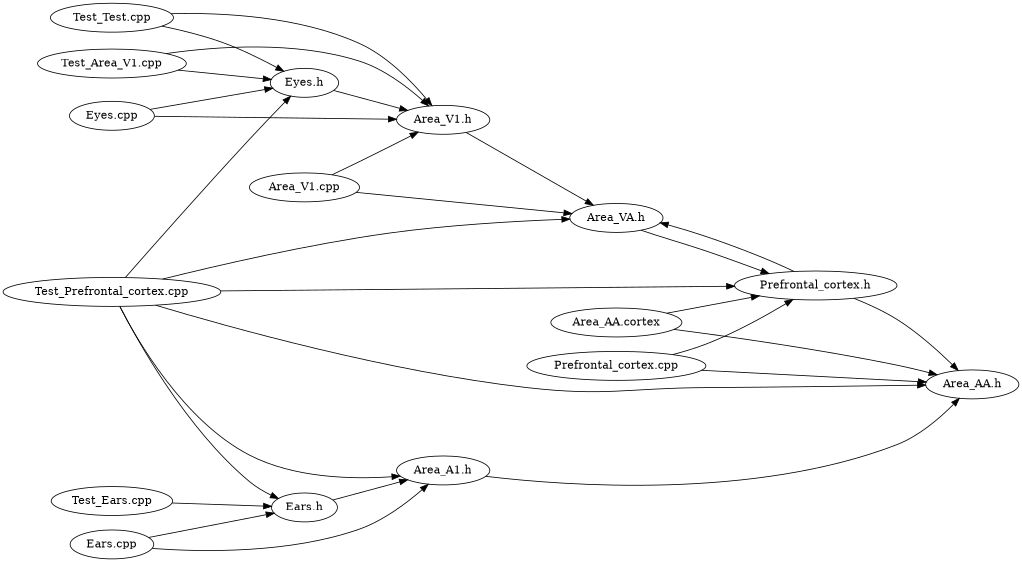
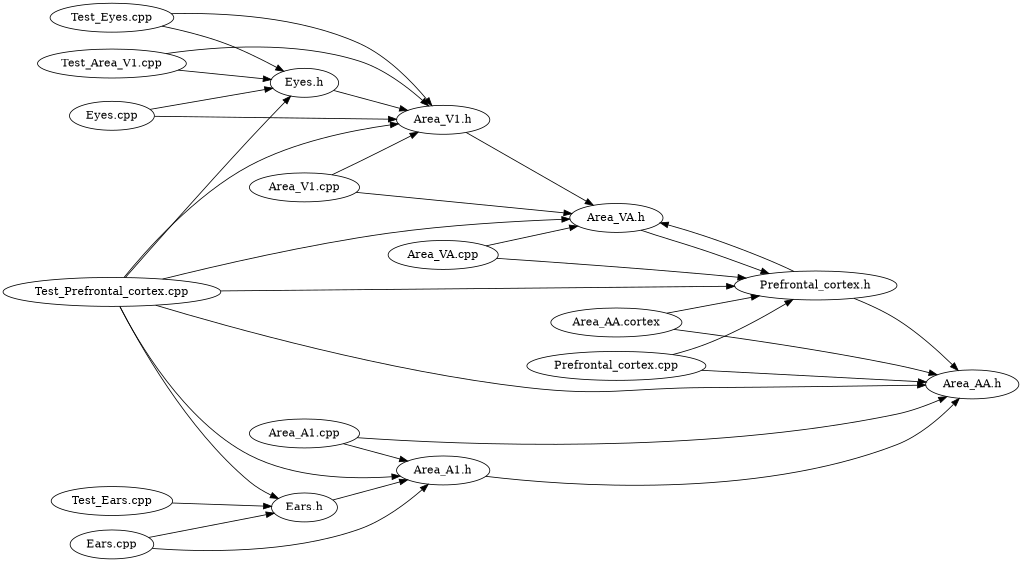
node "Test_Test.cpp": label "Test_Test.cpp" -> "Test_Eyes.cpp"
edge "Test_Prefrontal_cortex.cpp" -> "Area_V1.h": added
node "Area_VA.cpp": added
node "Area_A1.cpp": added
